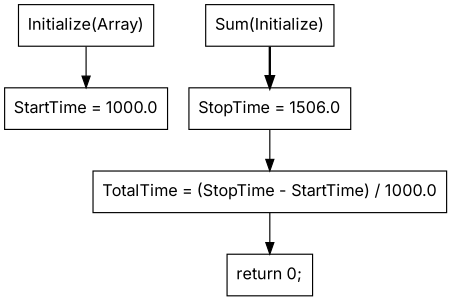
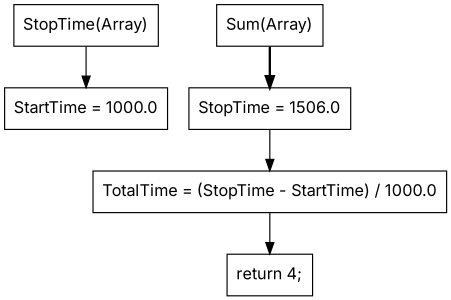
node "Initialize(Array)": label "Initialize(Array)" -> "StopTime(Array)"
node "Sum(Initialize)": label "Sum(Initialize)" -> "Sum(Array)"
node "return 0;": label "return 0;" -> "return 4;"
